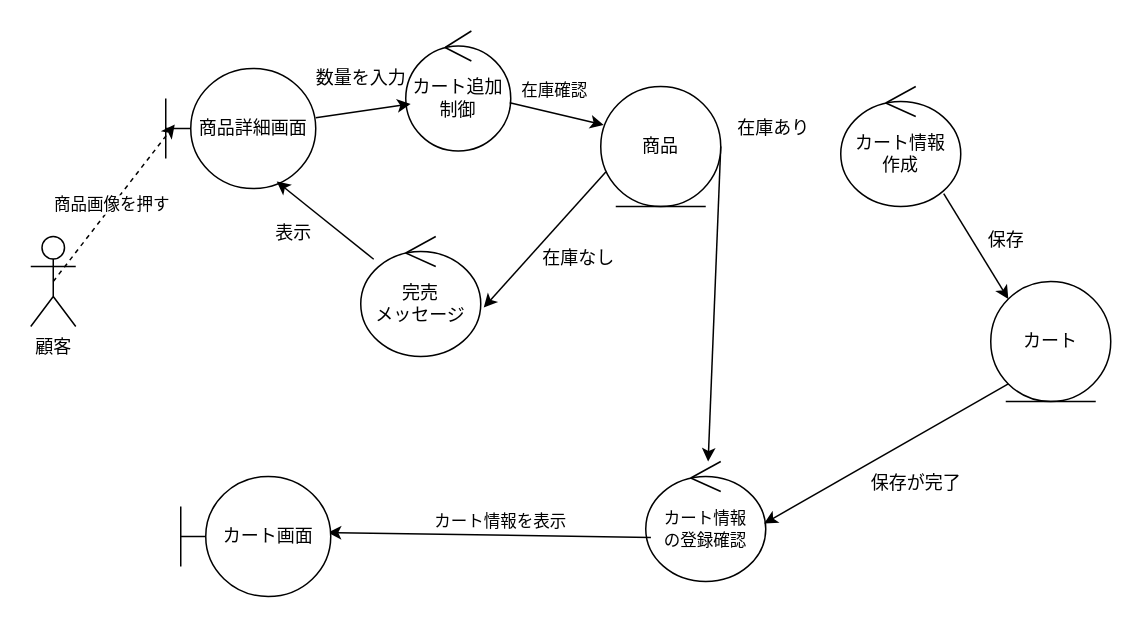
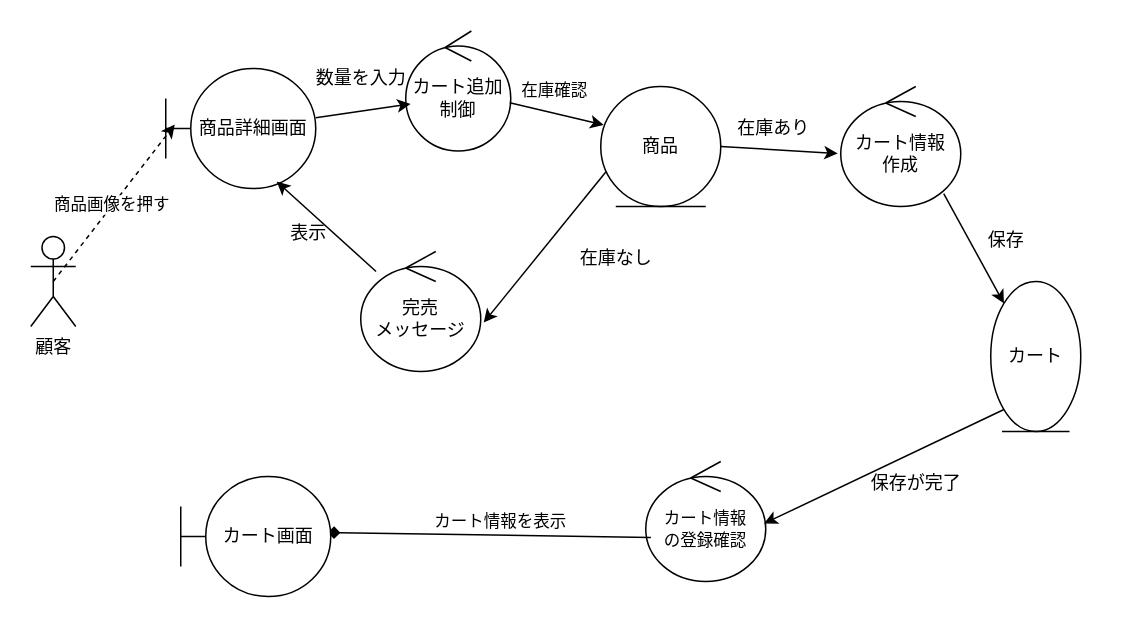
node "表示": moved (293, 233) -> (308, 233)
node "在庫なし": moved (578, 259) -> (616, 259)
node "完売 メッセージ": moved (421, 296) -> (421, 311)
edge "商品" -> "カート情報 の登録確認": now "商品" -> "カート情報 作成"
node "カート": size 120x120 -> 90x150
edge "カート情報 の登録確認" -> "カート画面": arrowhead classic -> diamond
